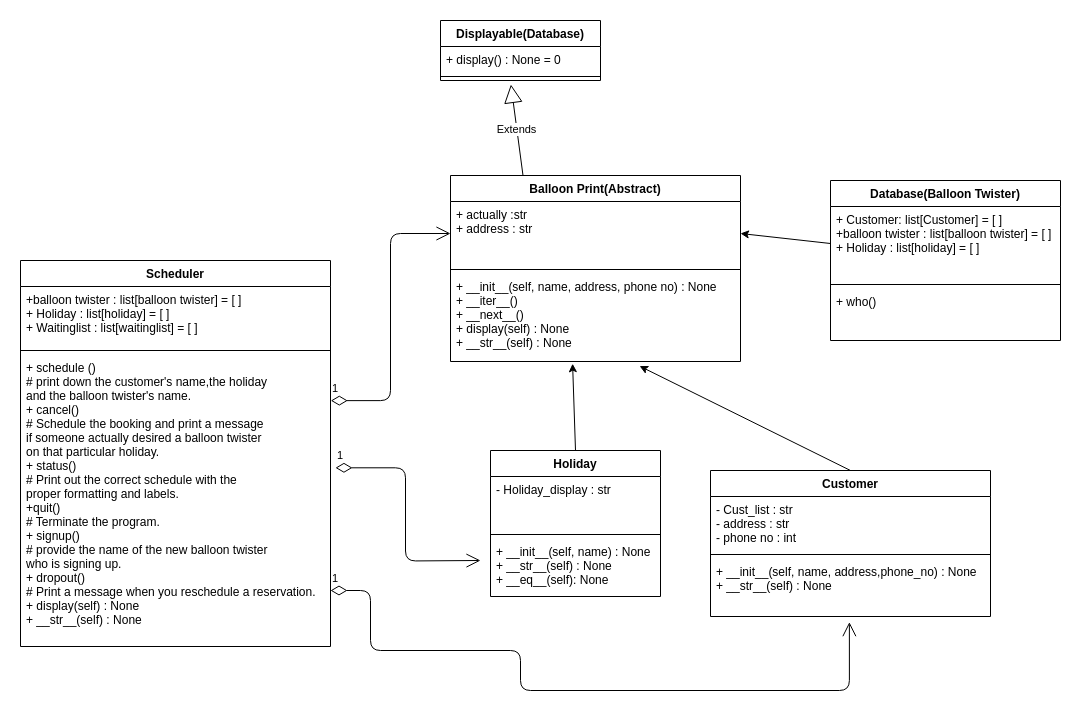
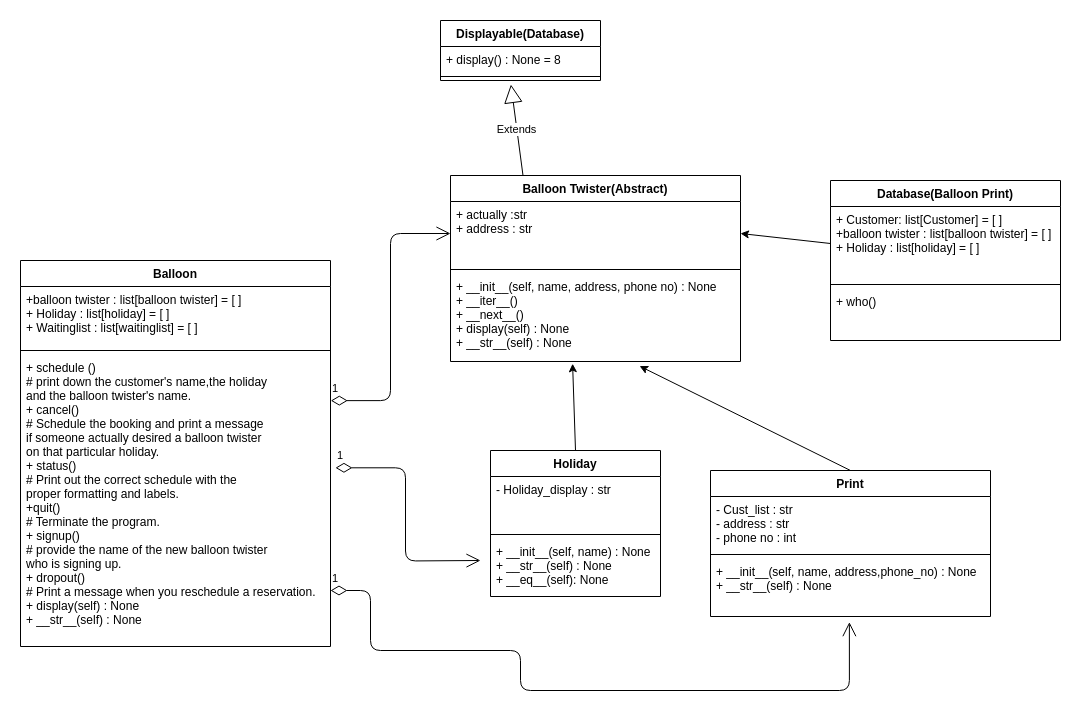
node "+ display() : None = 0": label "+ display() : None = 0" -> "+ display() : None = 8"
node "Balloon Print(Abstract)": label "Balloon Print(Abstract)" -> "Balloon Twister(Abstract)"
node "Database(Balloon Twister)": label "Database(Balloon Twister)" -> "Database(Balloon Print)"
node "Scheduler": label "Scheduler" -> "Balloon"
node "Customer": label "Customer" -> "Print"
